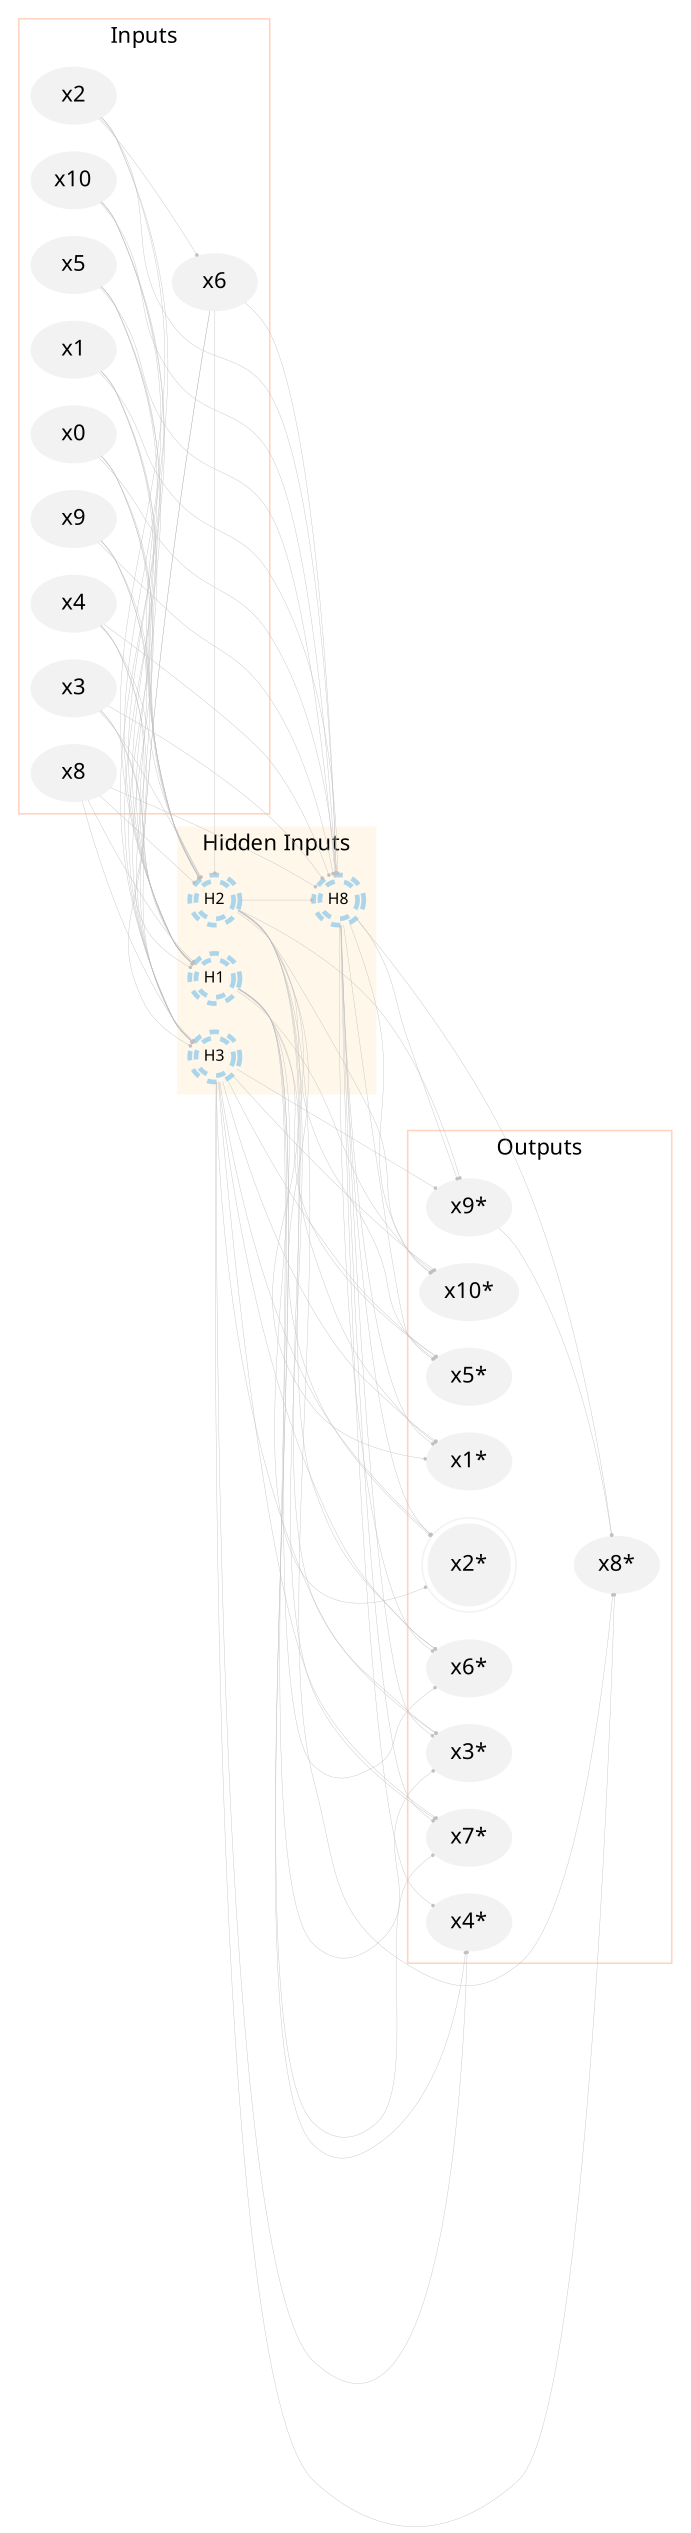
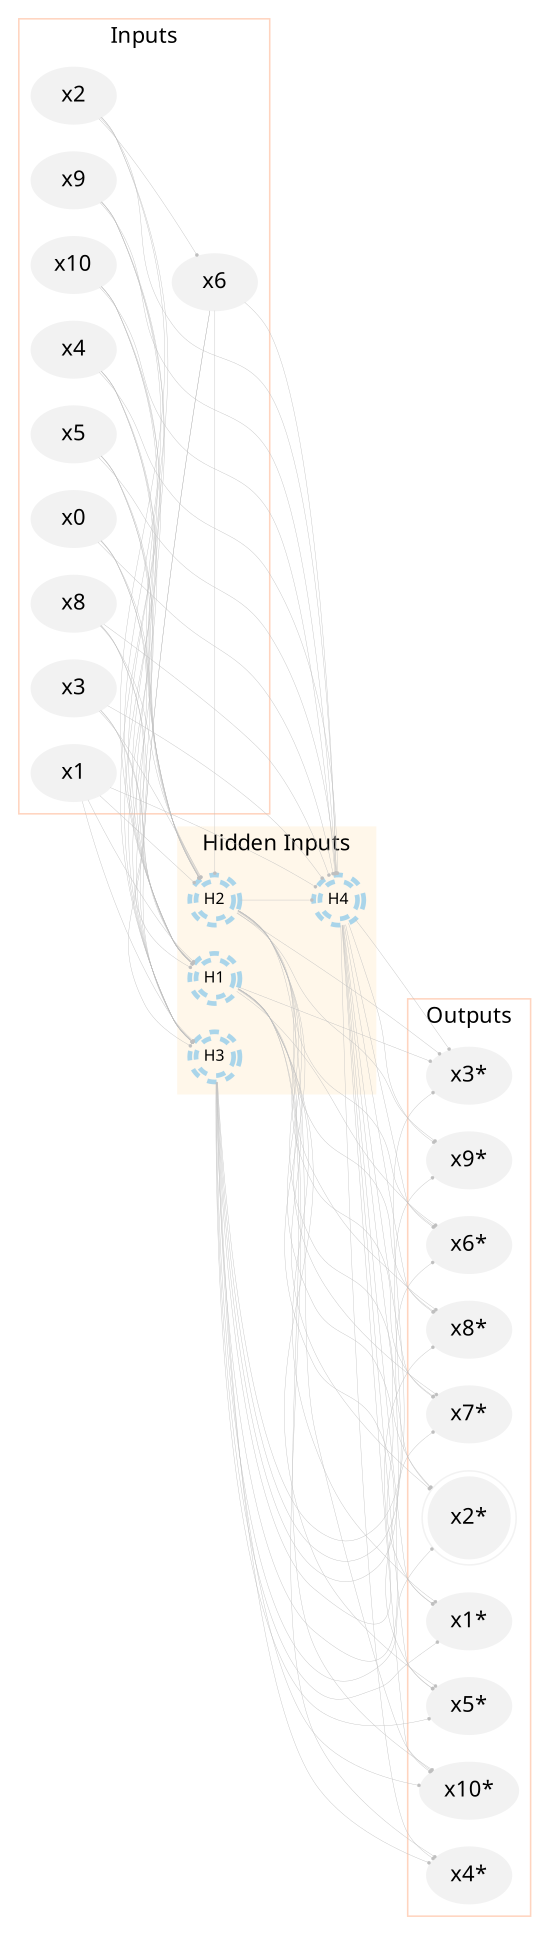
node "H8": label "H8" -> "H4"
edge "x9*" -> "x8*": now "H1" -> "x8*"
